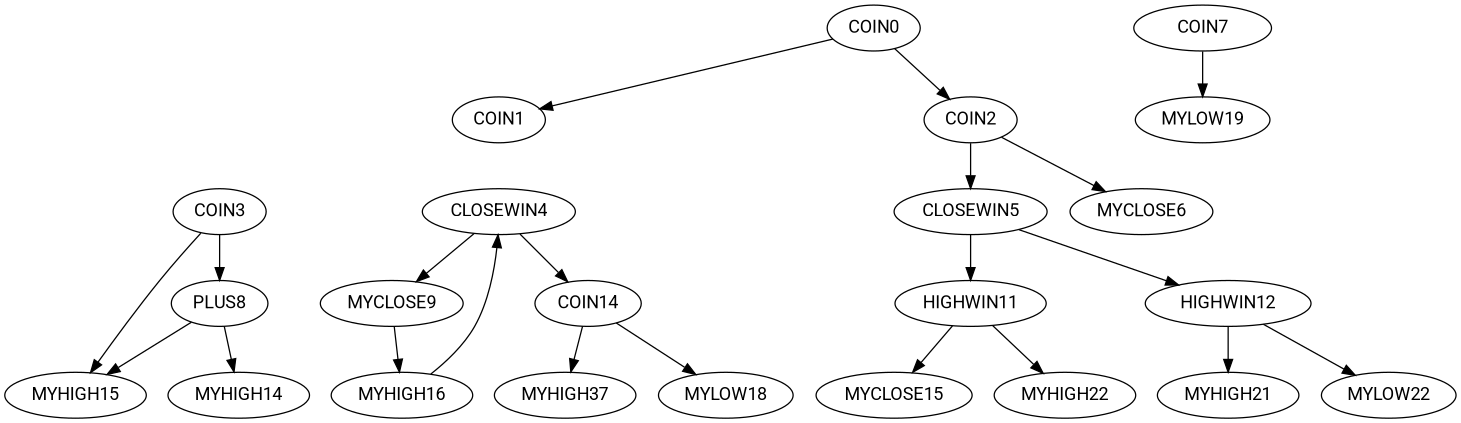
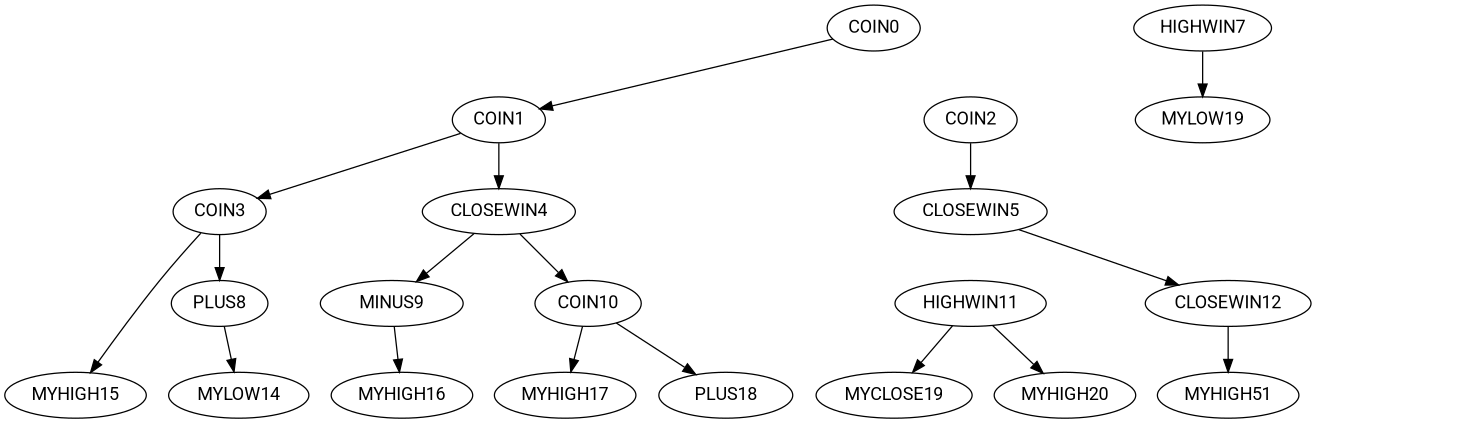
node "COIN7": label "COIN7" -> "HIGHWIN7"
edge "COIN0" -> "COIN2": removed
edge "COIN1" -> "COIN3": added
node "MYCLOSE6": removed
edge "CLOSEWIN5" -> "HIGHWIN11": removed
node "MYCLOSE9": label "MYCLOSE9" -> "MINUS9"
node "COIN14": label "COIN14" -> "COIN10"
node "HIGHWIN12": label "HIGHWIN12" -> "CLOSEWIN12"
edge "MYHIGH16" -> "CLOSEWIN4": now "COIN1" -> "CLOSEWIN4"
edge "PLUS8" -> "MYHIGH15": removed
node "MYHIGH14": label "MYHIGH14" -> "MYLOW14"
node "MYHIGH37": label "MYHIGH37" -> "MYHIGH17"
node "MYLOW18": label "MYLOW18" -> "PLUS18"
node "MYCLOSE15": label "MYCLOSE15" -> "MYCLOSE19"
node "MYHIGH22": label "MYHIGH22" -> "MYHIGH20"
node "MYHIGH21": label "MYHIGH21" -> "MYHIGH51"
node "MYLOW22": removed
